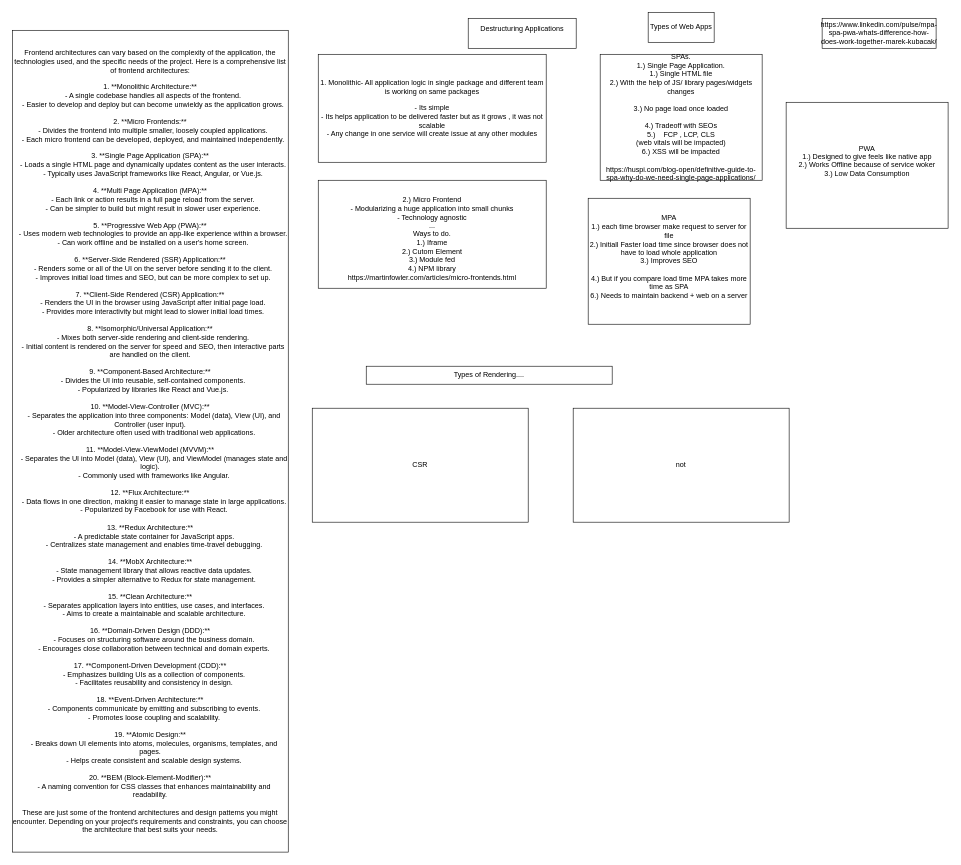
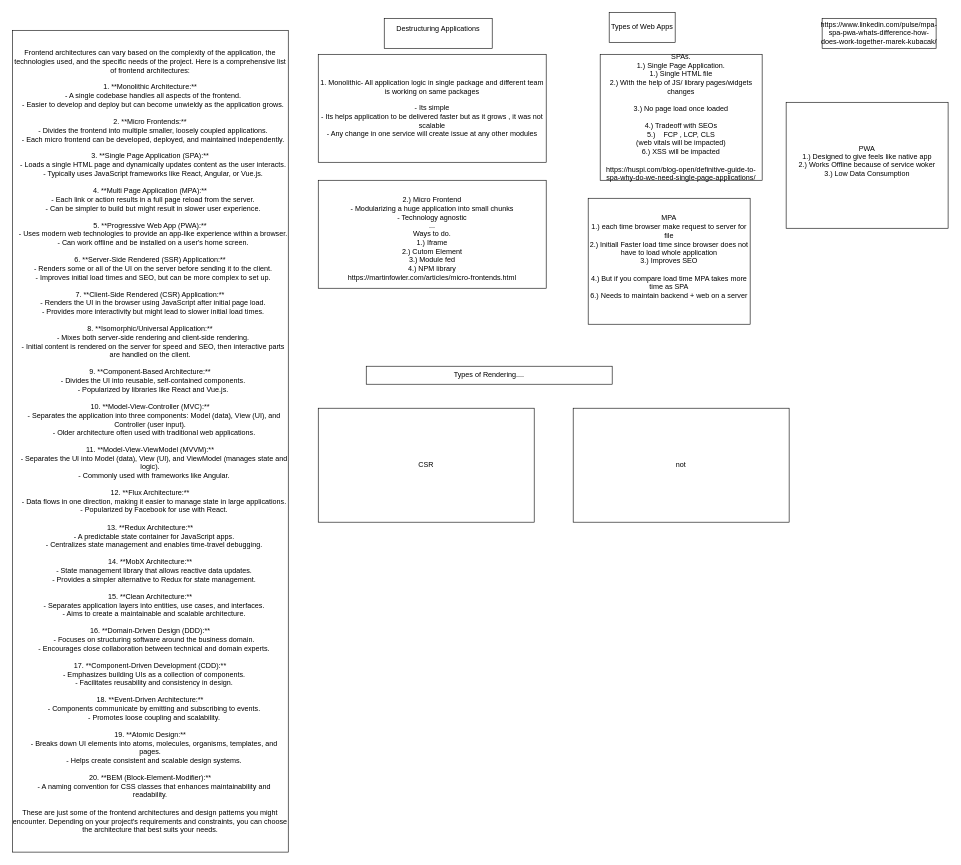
node "Types of Web Apps": moved (681, 27) -> (642, 27)
node "Destructuring Applications": moved (522, 33) -> (438, 33)
node "CSR": moved (420, 465) -> (426, 465)
